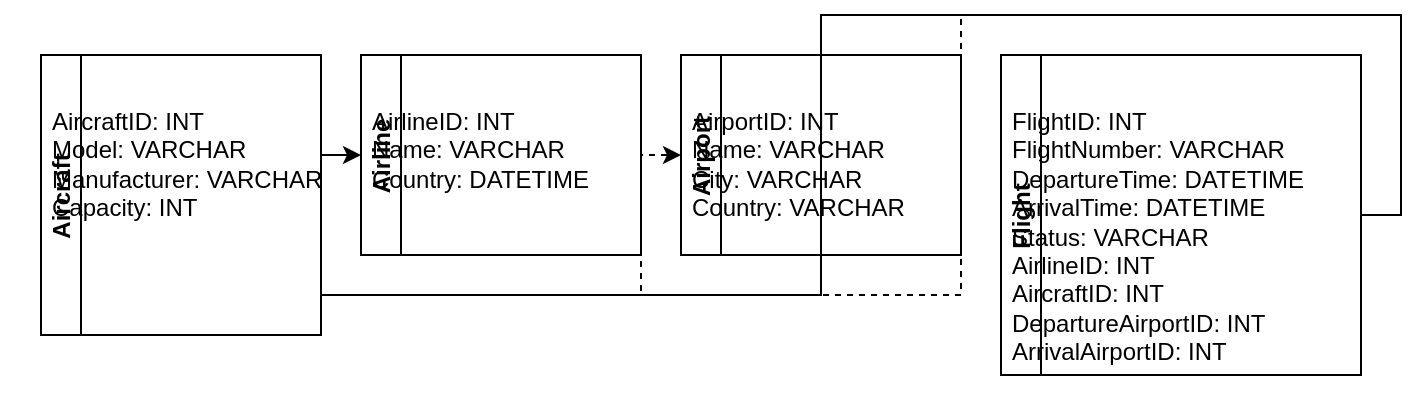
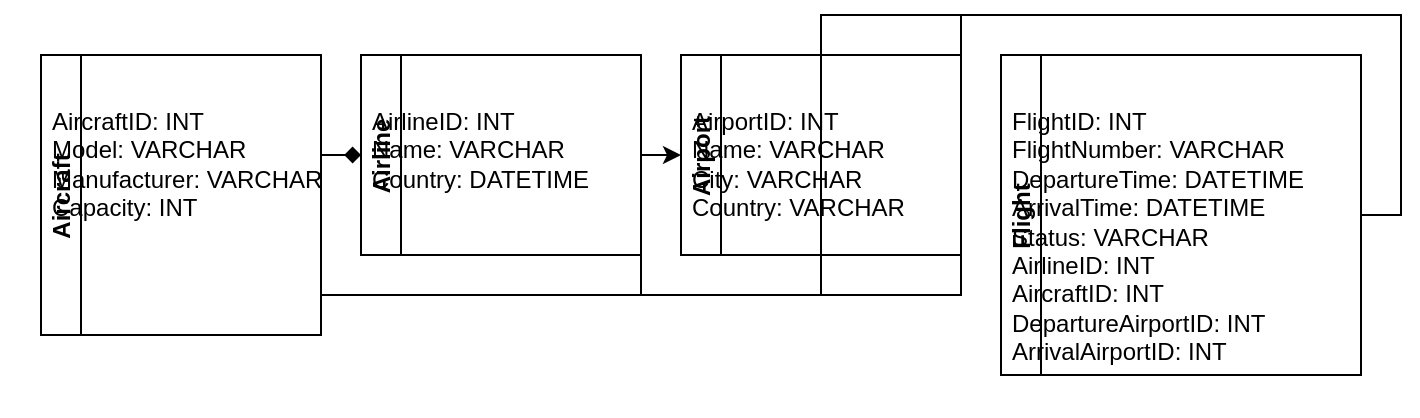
edge "Flight" -> "Airline": arrowhead classic -> diamond
edge "Flight" -> "Airport": style dashed -> solid
